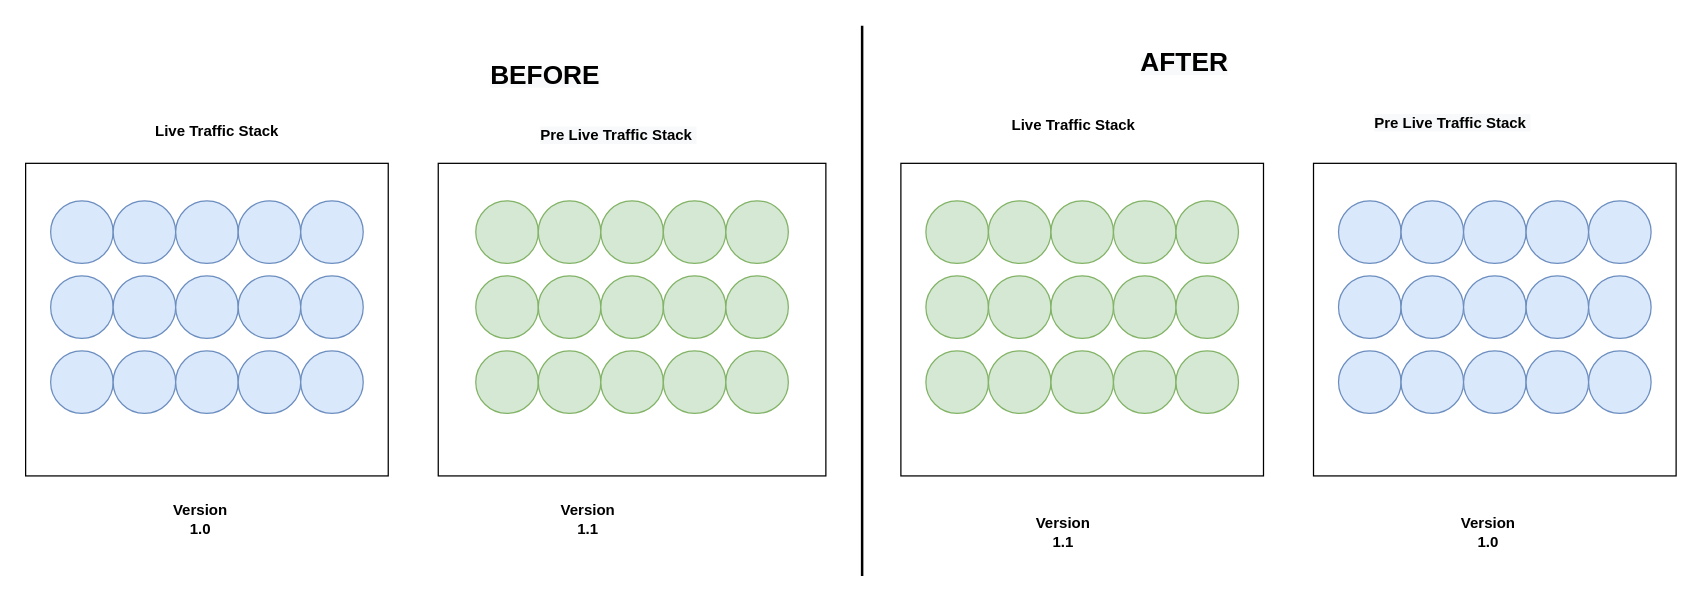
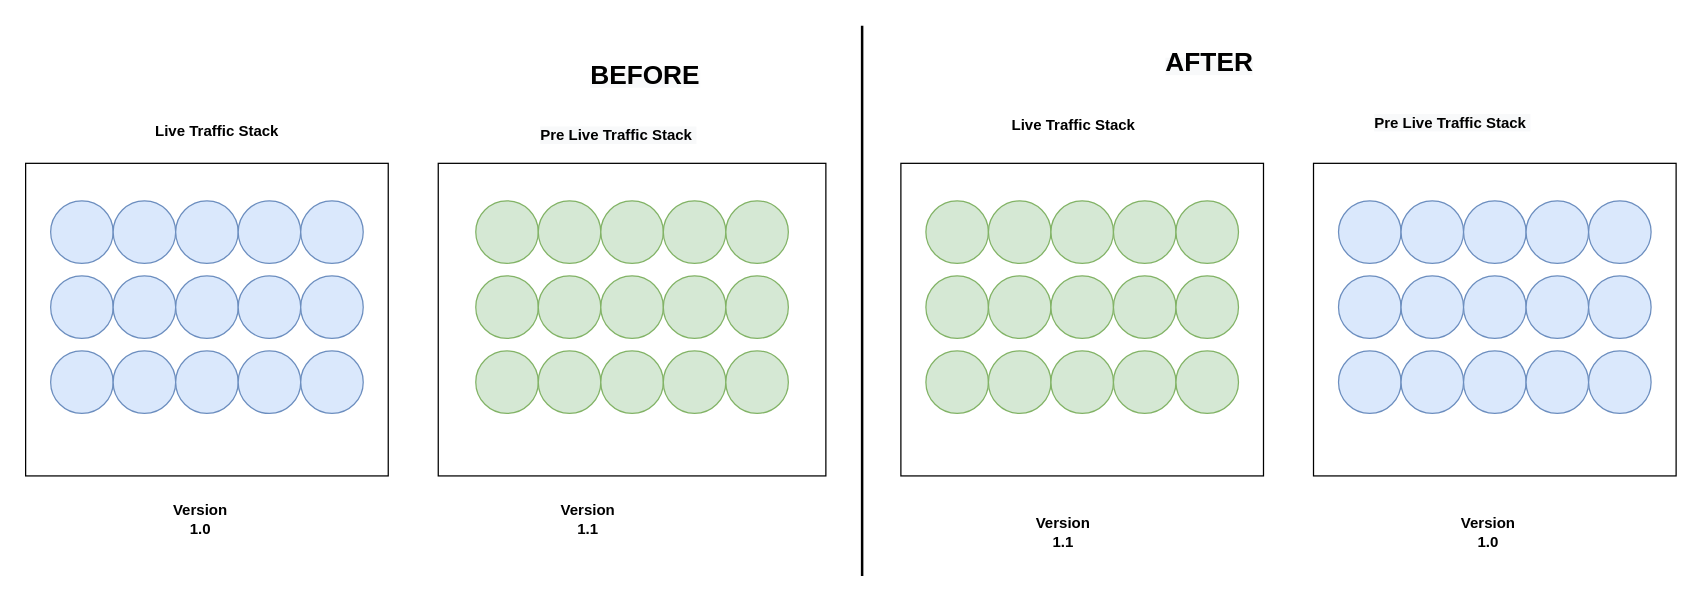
node "AFTER": moved (1194, 57) -> (1219, 57)
node "BEFORE": moved (544, 69) -> (644, 69)
